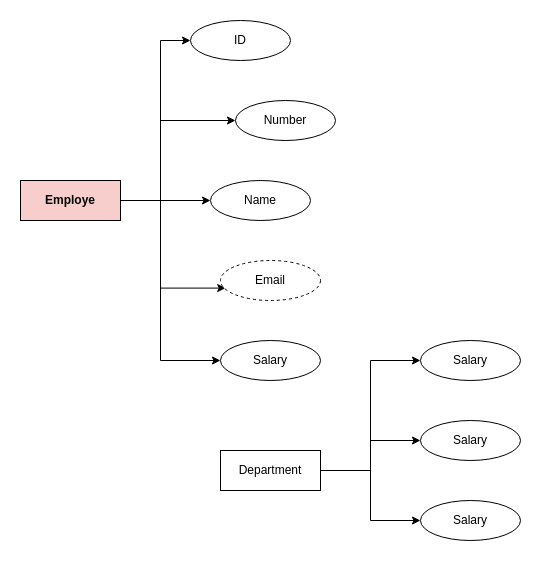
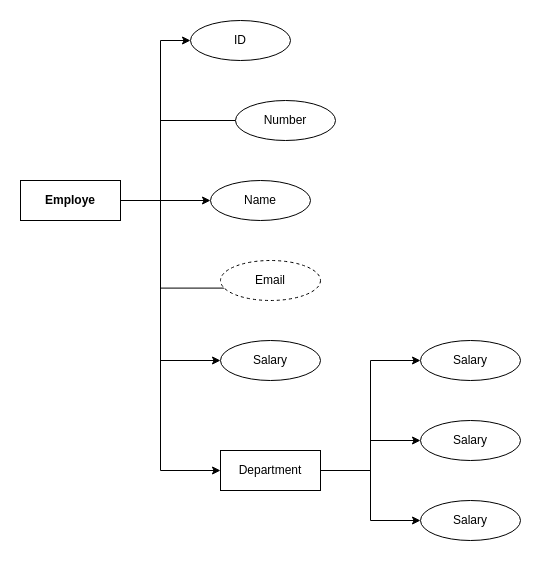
edge "Employe" -> "Number": arrowhead classic -> none
node "Employe": fillcolor #f8cecc -> #ffffff
edge "Employe" -> "Email": arrowhead classic -> none
edge "Employe" -> "Department": added
